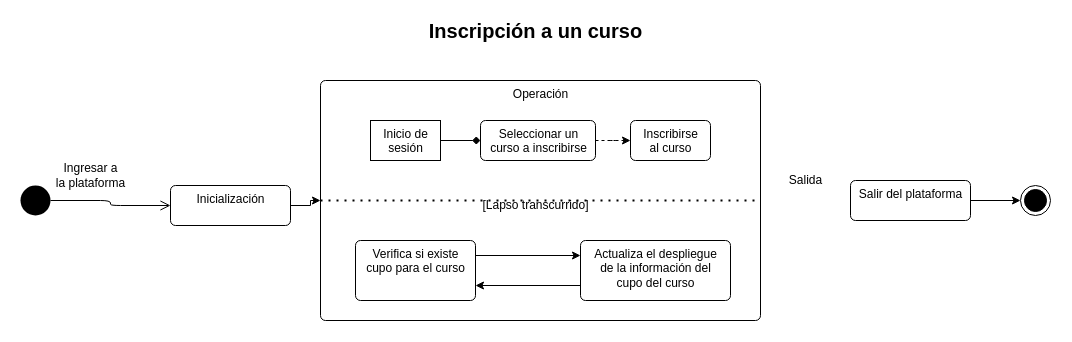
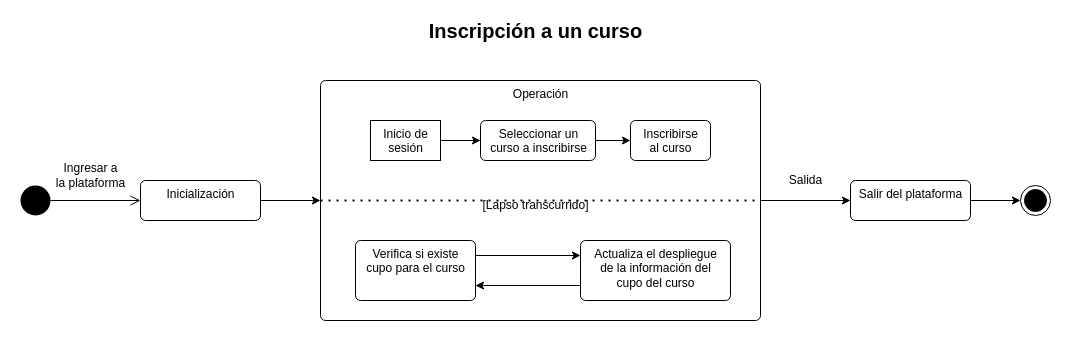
edge "Inicio de sesión" -> "Seleccionar un curso a inscribirse": arrowhead diamond -> classic
edge "Seleccionar un curso a inscribirse" -> "Inscribirse al curso": style dashed -> solid
edge "Operación" -> "Salir del plataforma": added
node "Inicialización": moved (231, 206) -> (201, 201)
